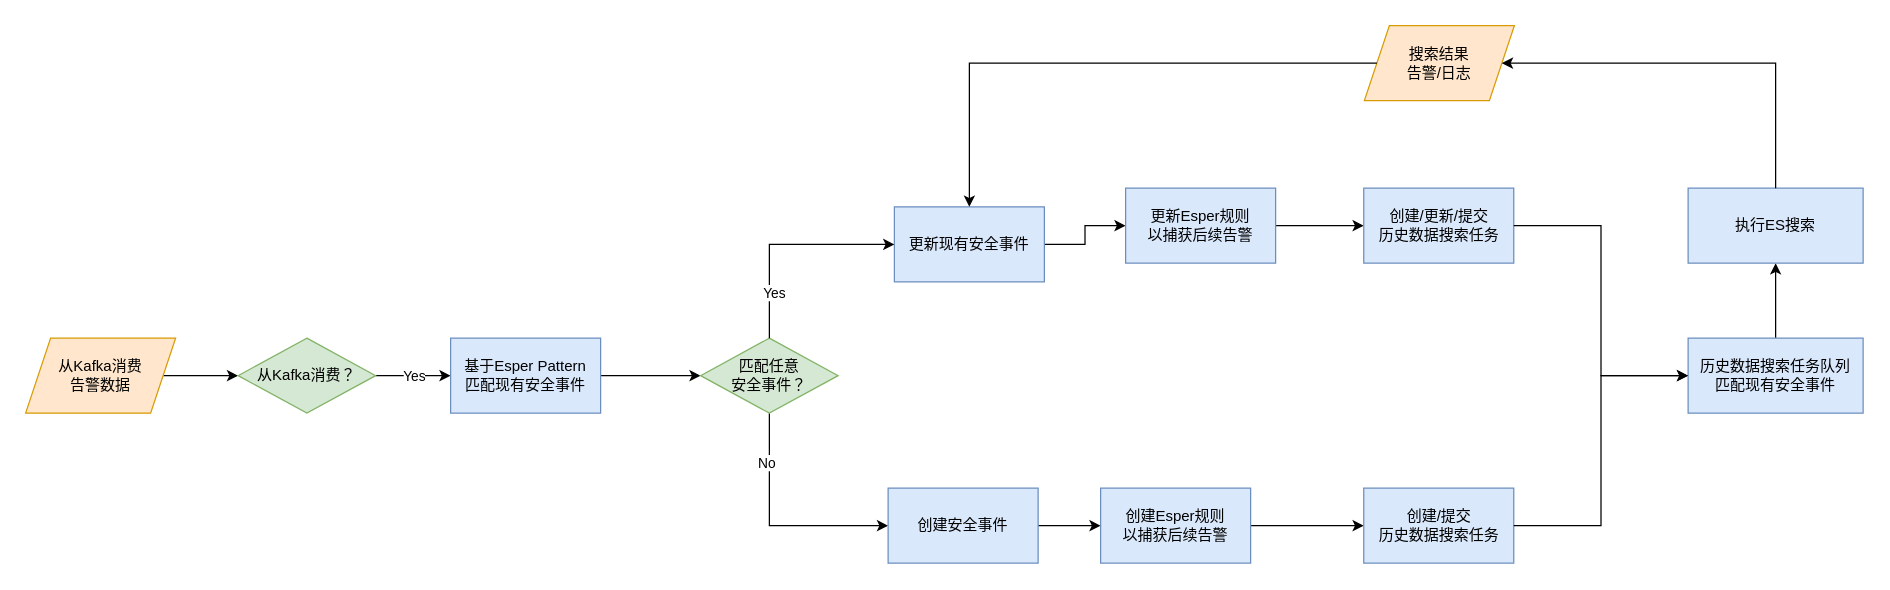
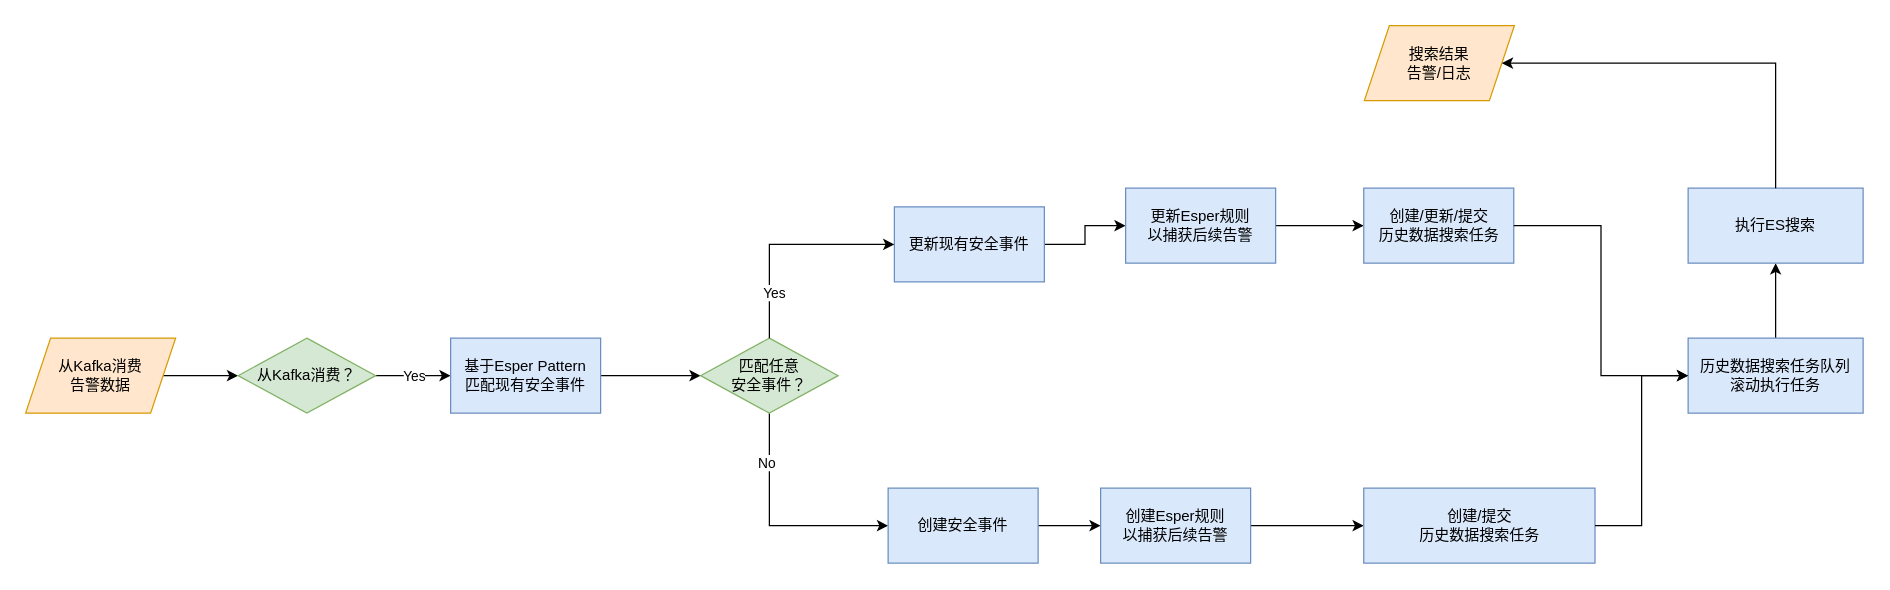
edge "搜索结果 告警/日志" -> "更新现有安全事件": removed
node "历史数据搜索任务队列 匹配现有安全事件": label "历史数据搜索任务队列 匹配现有安全事件" -> "历史数据搜索任务队列 滚动执行任务"
node "创建/提交 历史数据搜索任务": size 150x75 -> 231x75
